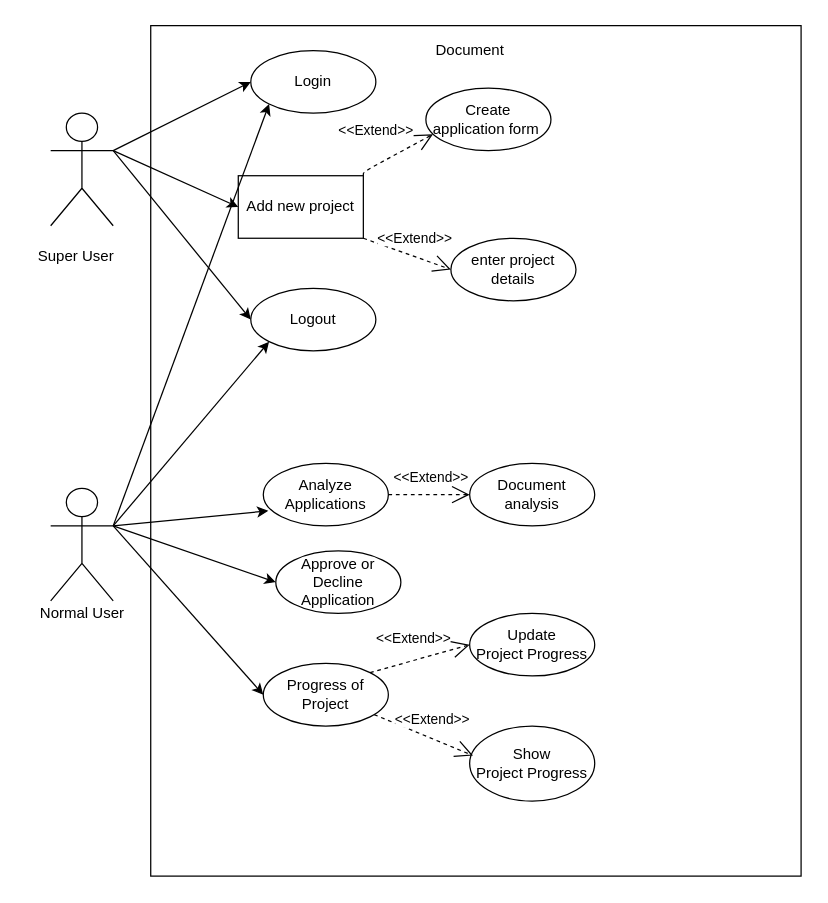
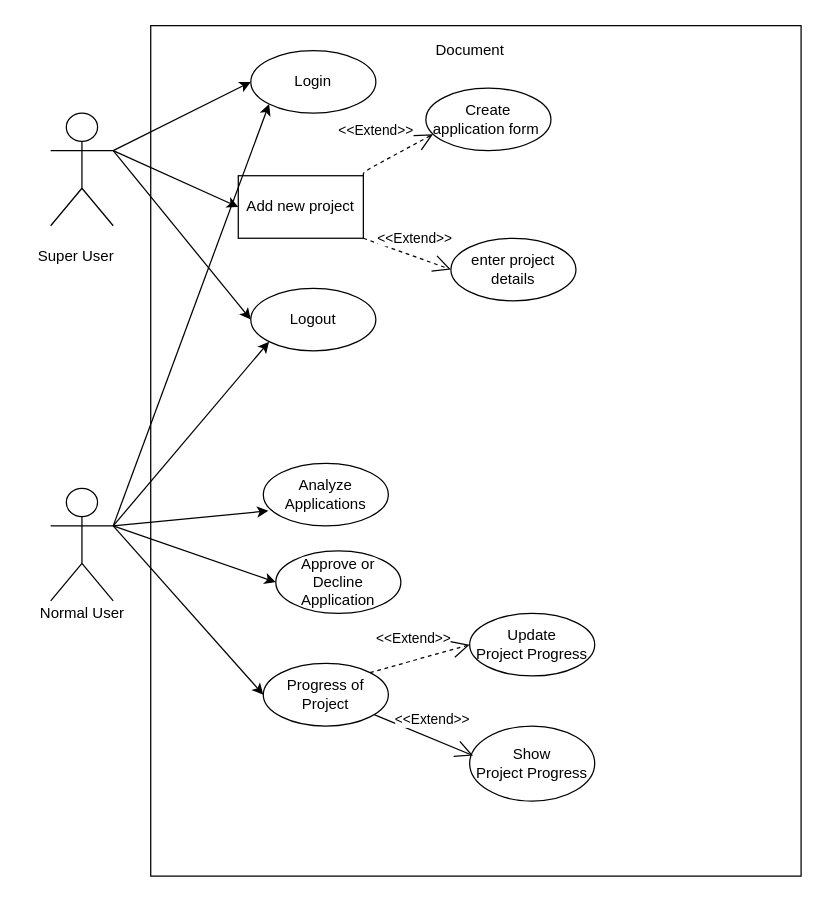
edge "Analyze Applications" -> "Document analysis": removed, label "<<Extend>>"
node "Document analysis": removed
edge "Progress of Project" -> "Show Project Progress": style dashed -> solid
